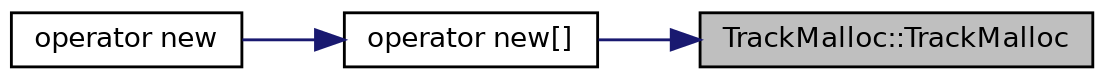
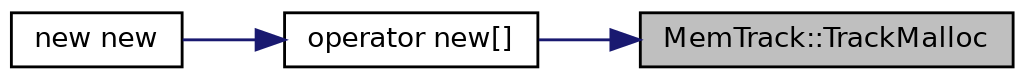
node "operator new": label "operator new" -> "new new"
node "TrackMalloc::TrackMalloc": label "TrackMalloc::TrackMalloc" -> "MemTrack::TrackMalloc"
